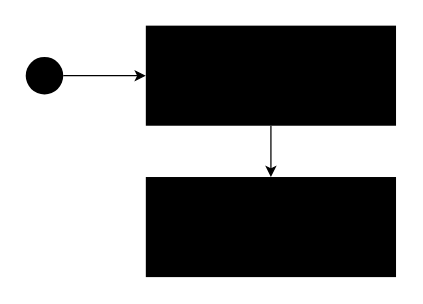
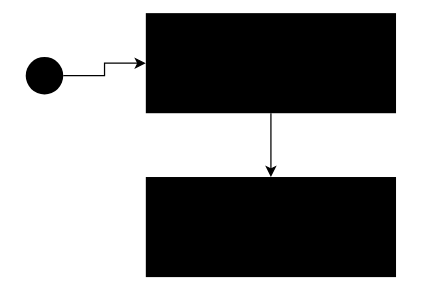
node "Validate event payload": moved (271, 76) -> (271, 63)
